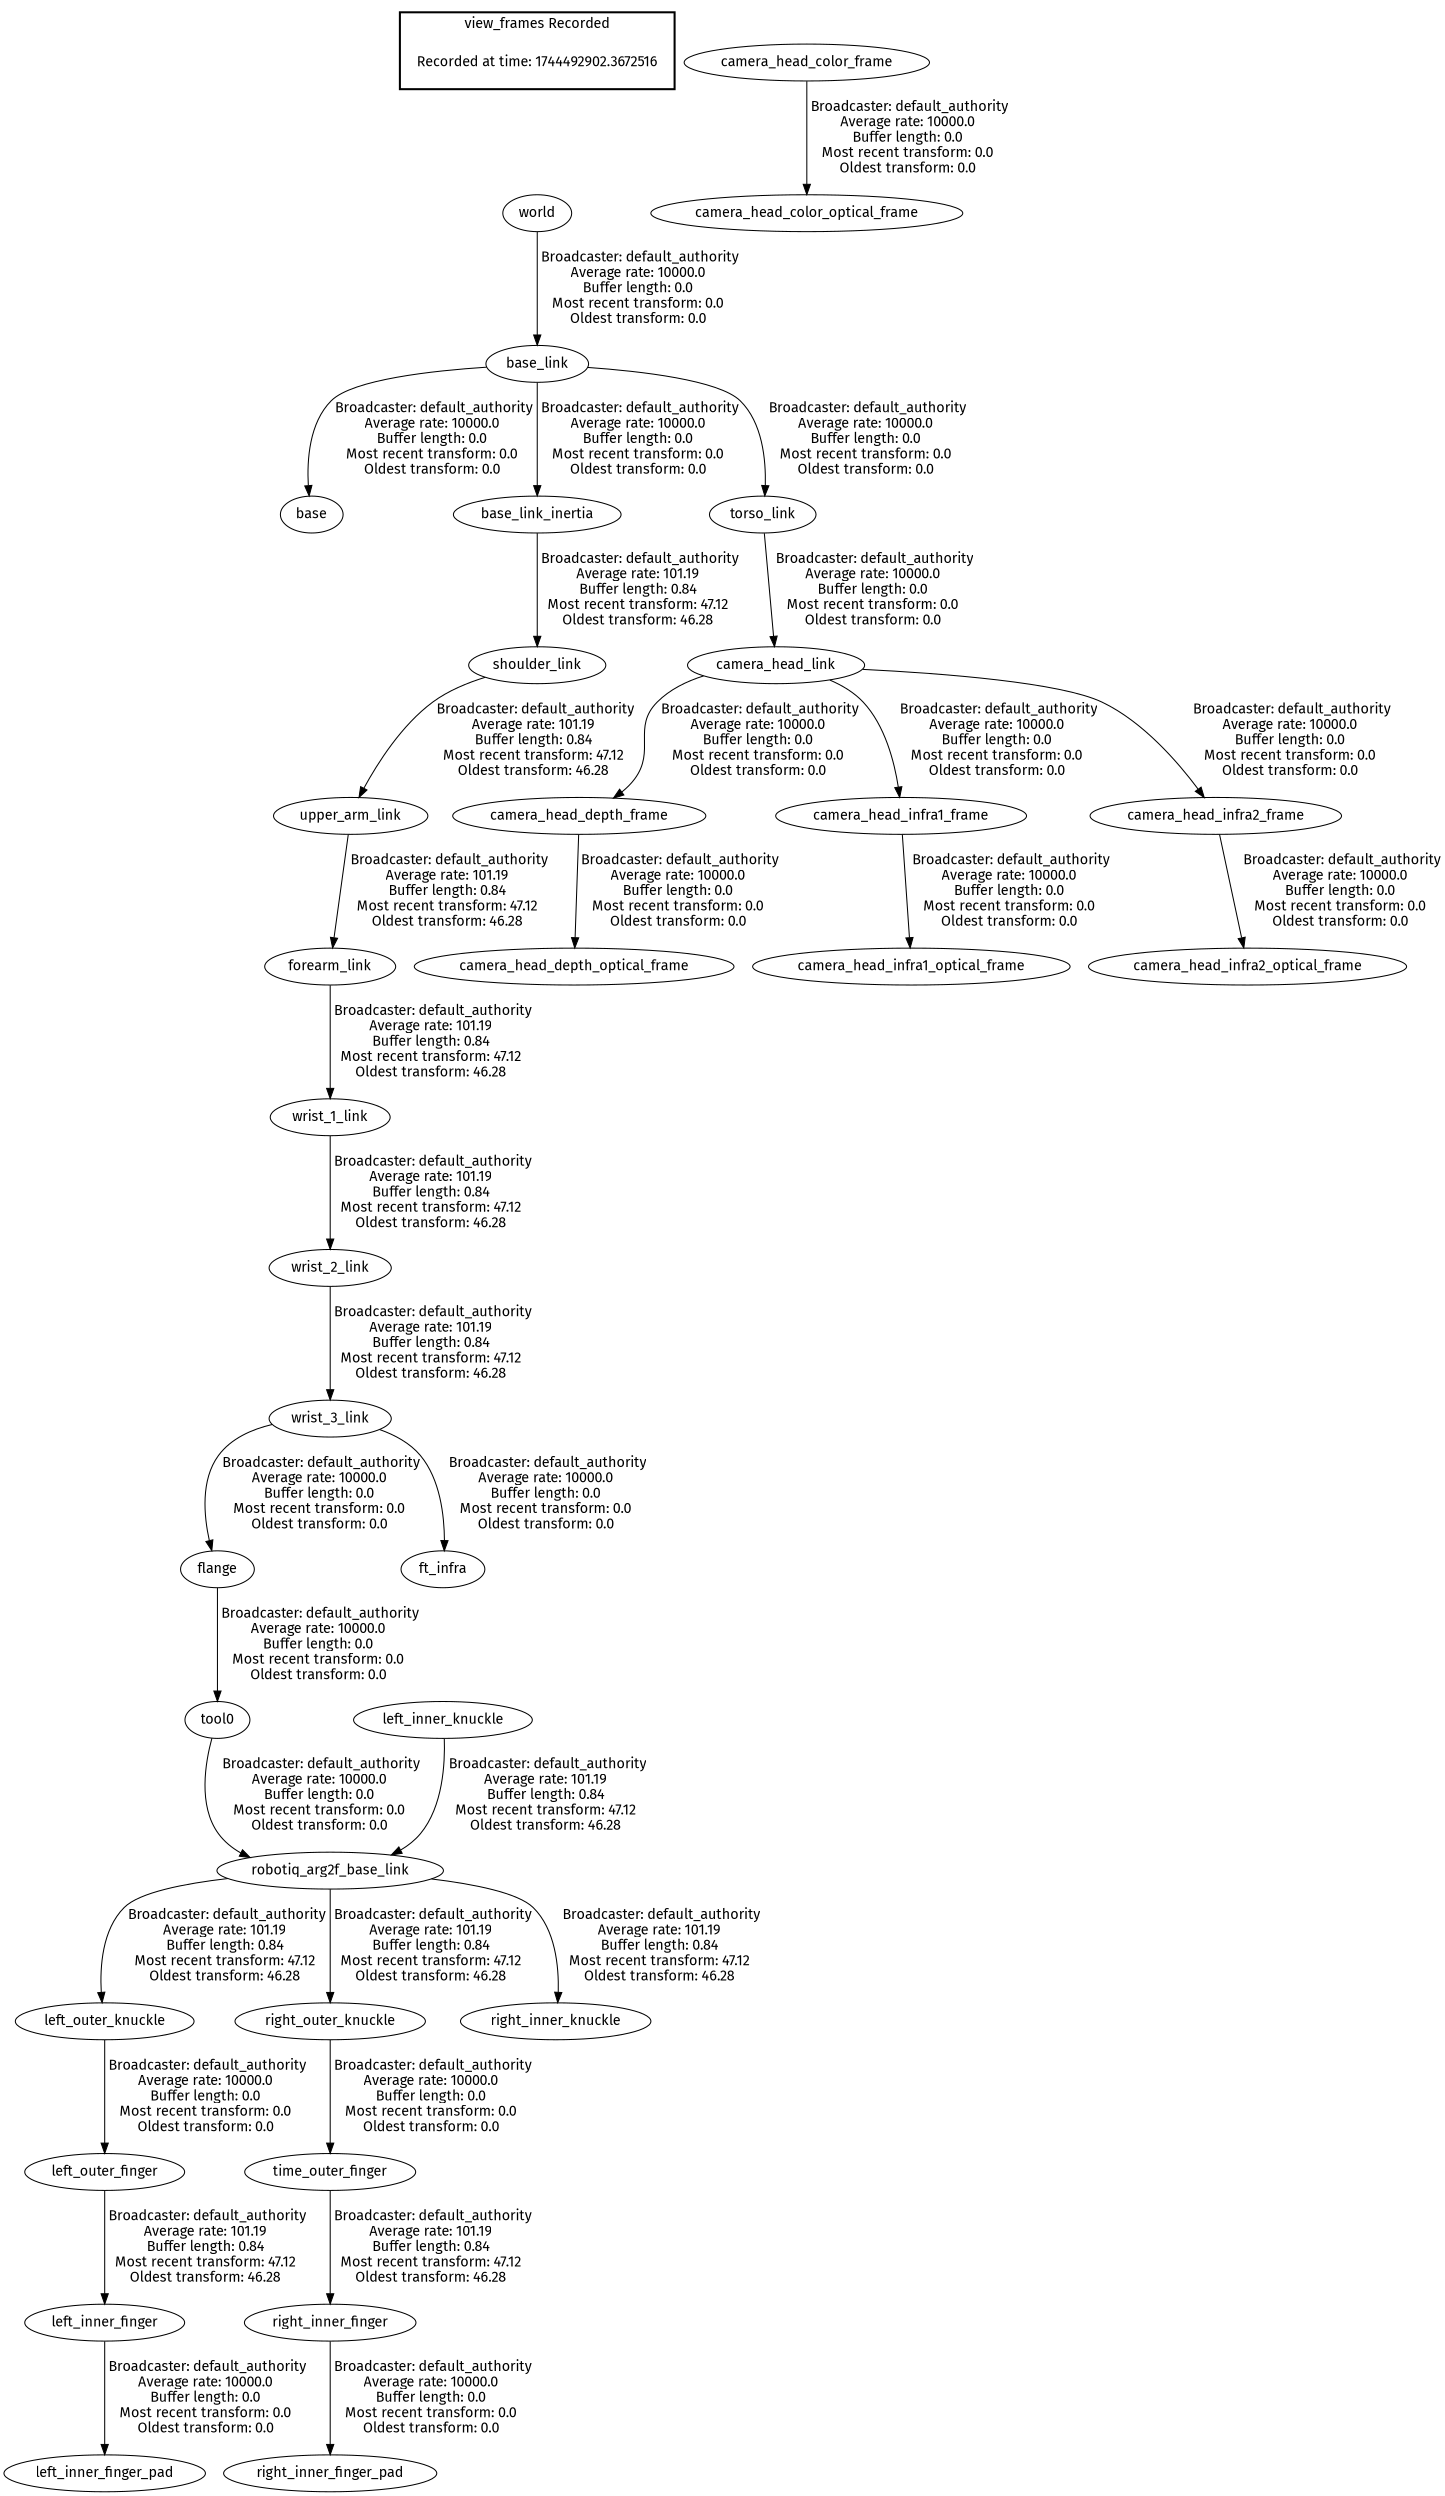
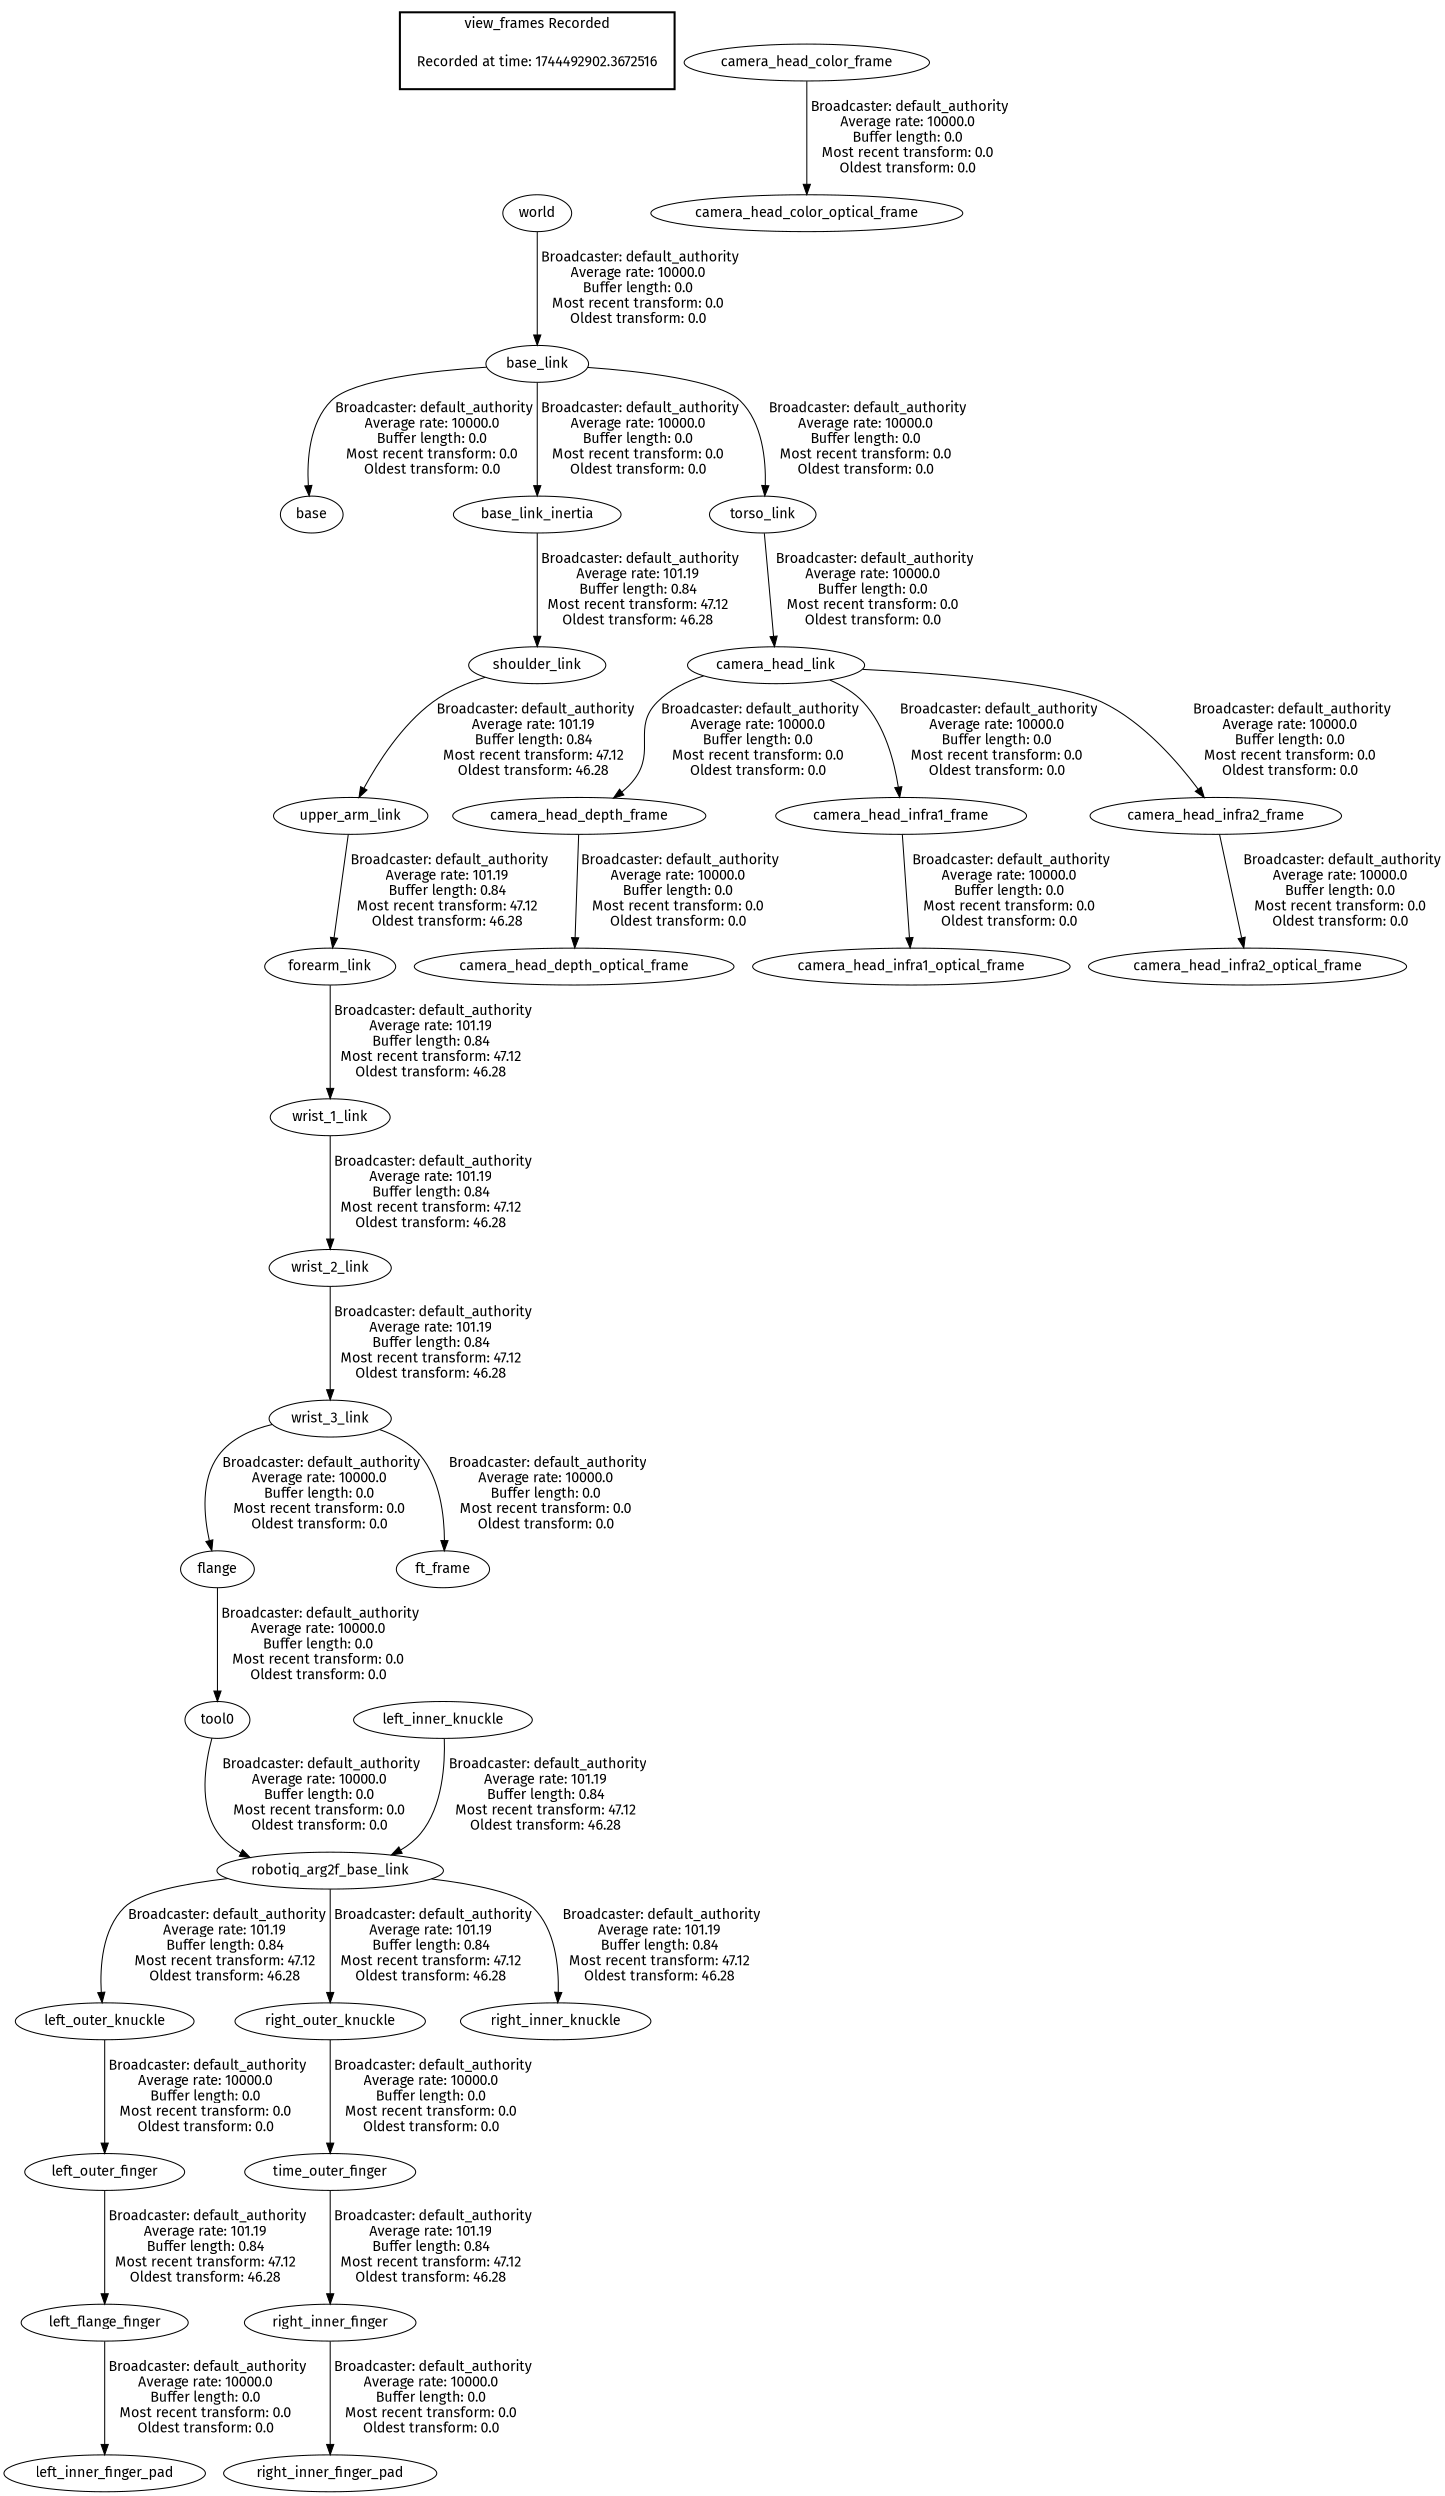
node "ft_infra": label "ft_infra" -> "ft_frame"
node "left_inner_finger": label "left_inner_finger" -> "left_flange_finger"
